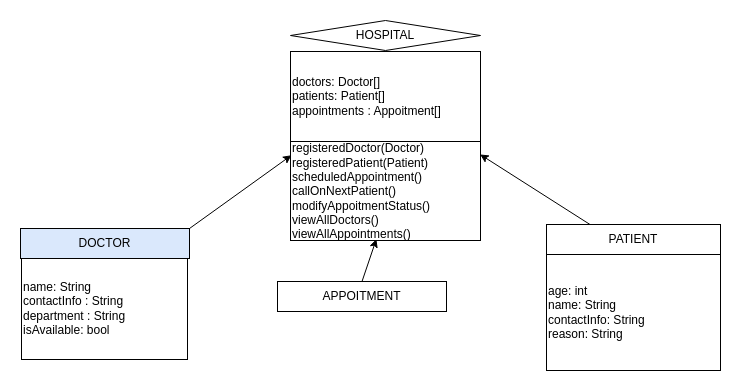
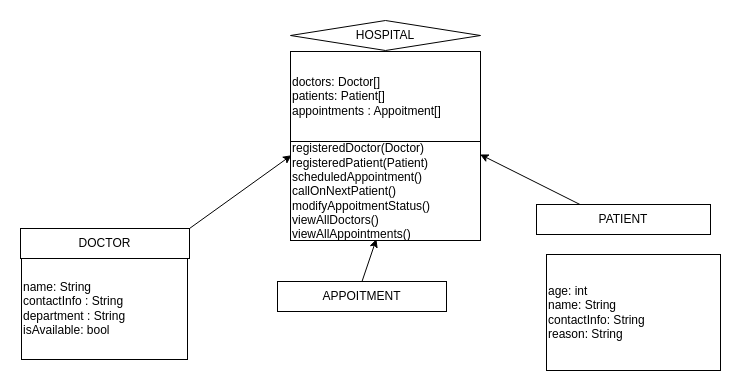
node "PATIENT": moved (634, 240) -> (624, 220)
node "DOCTOR": fillcolor #dae8fc -> #ffffff
